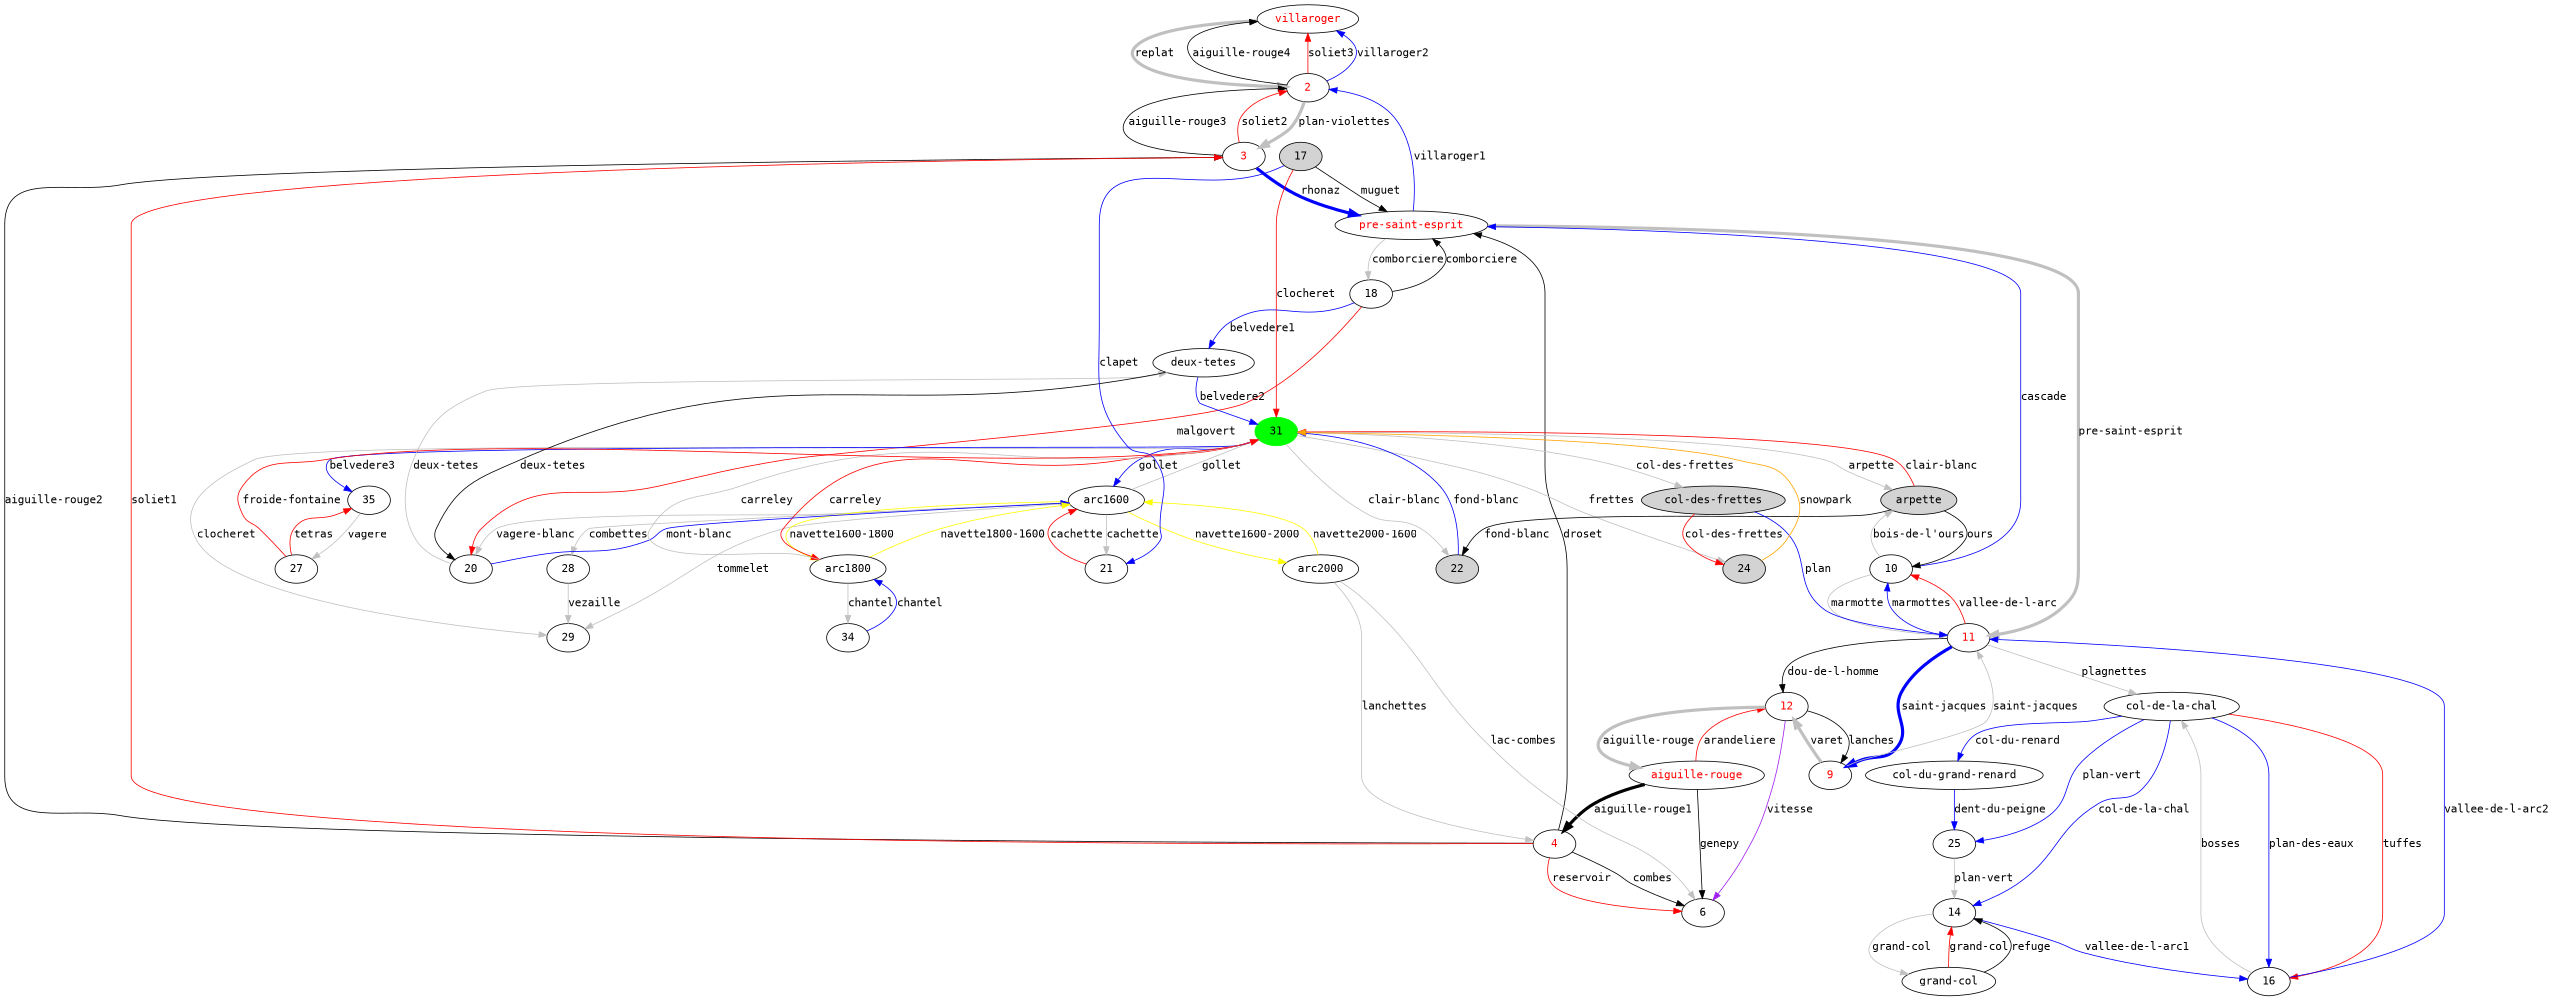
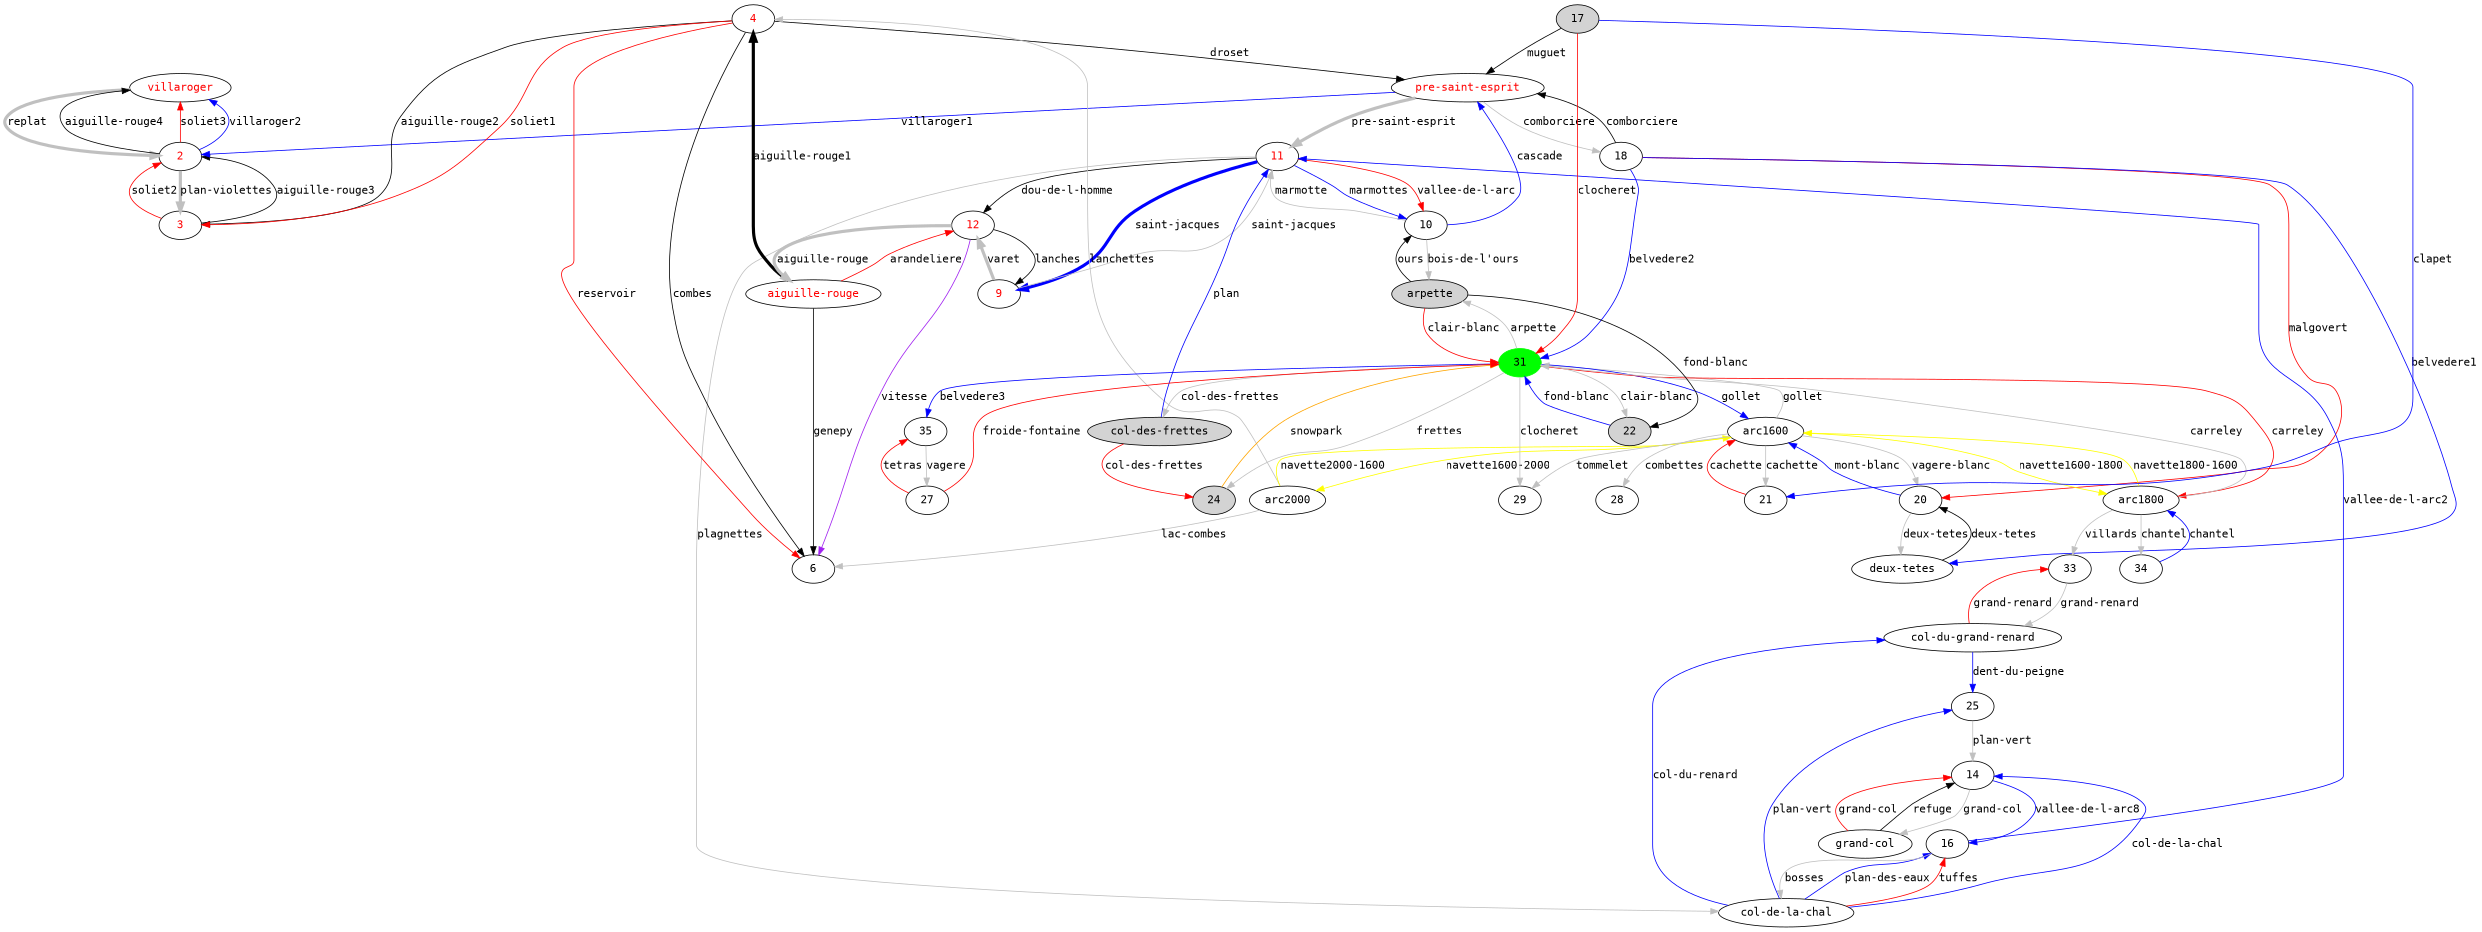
edge "3" -> "pre-saint-esprit": removed, label "rhonaz"
edge "deux-tetes" -> "31": now "18" -> "31"
node "33": added
edge "28" -> "29": removed, label "vezaille"
edge "14" -> "16": label "vallee-de-l-arc1" -> "vallee-de-l-arc8"
